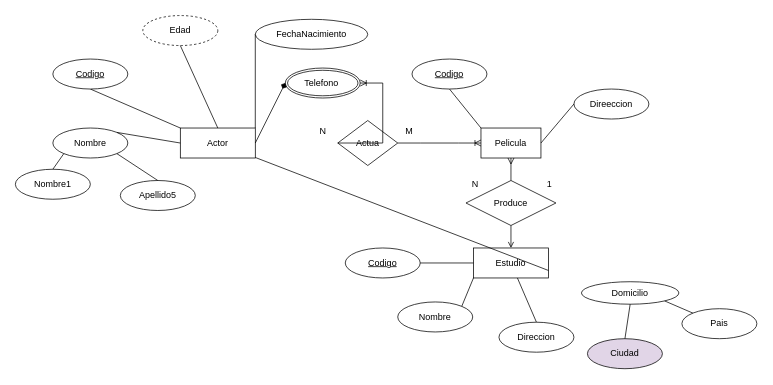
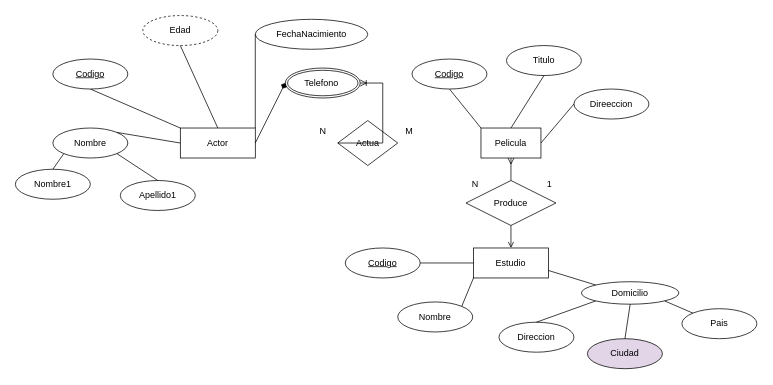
node "Titulo": added
edge "Titulo" -- "Pelicula": added
edge "Actua" -> "Pelicula": removed
node "Apellido5": label "Apellido5" -> "Apellido1"
edge "Actor" -- "Estudio": now "Domicilio" -- "Estudio"
edge "Estudio" -- "Direccion": now "Domicilio" -- "Direccion"
